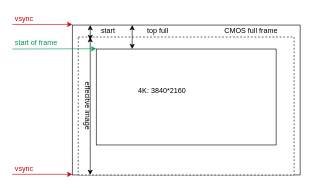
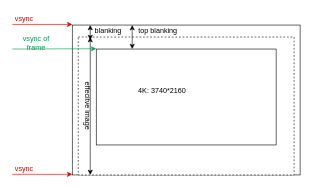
node "start": label "start" -> "blanking"
node "top full": label "top full" -> "top blanking"
node "CMOS full frame": removed
node "start of frame": label "start of frame" -> "vsync of frame"
node "4K: 3840*2160": label "4K: 3840*2160" -> "4K: 3740*2160"
